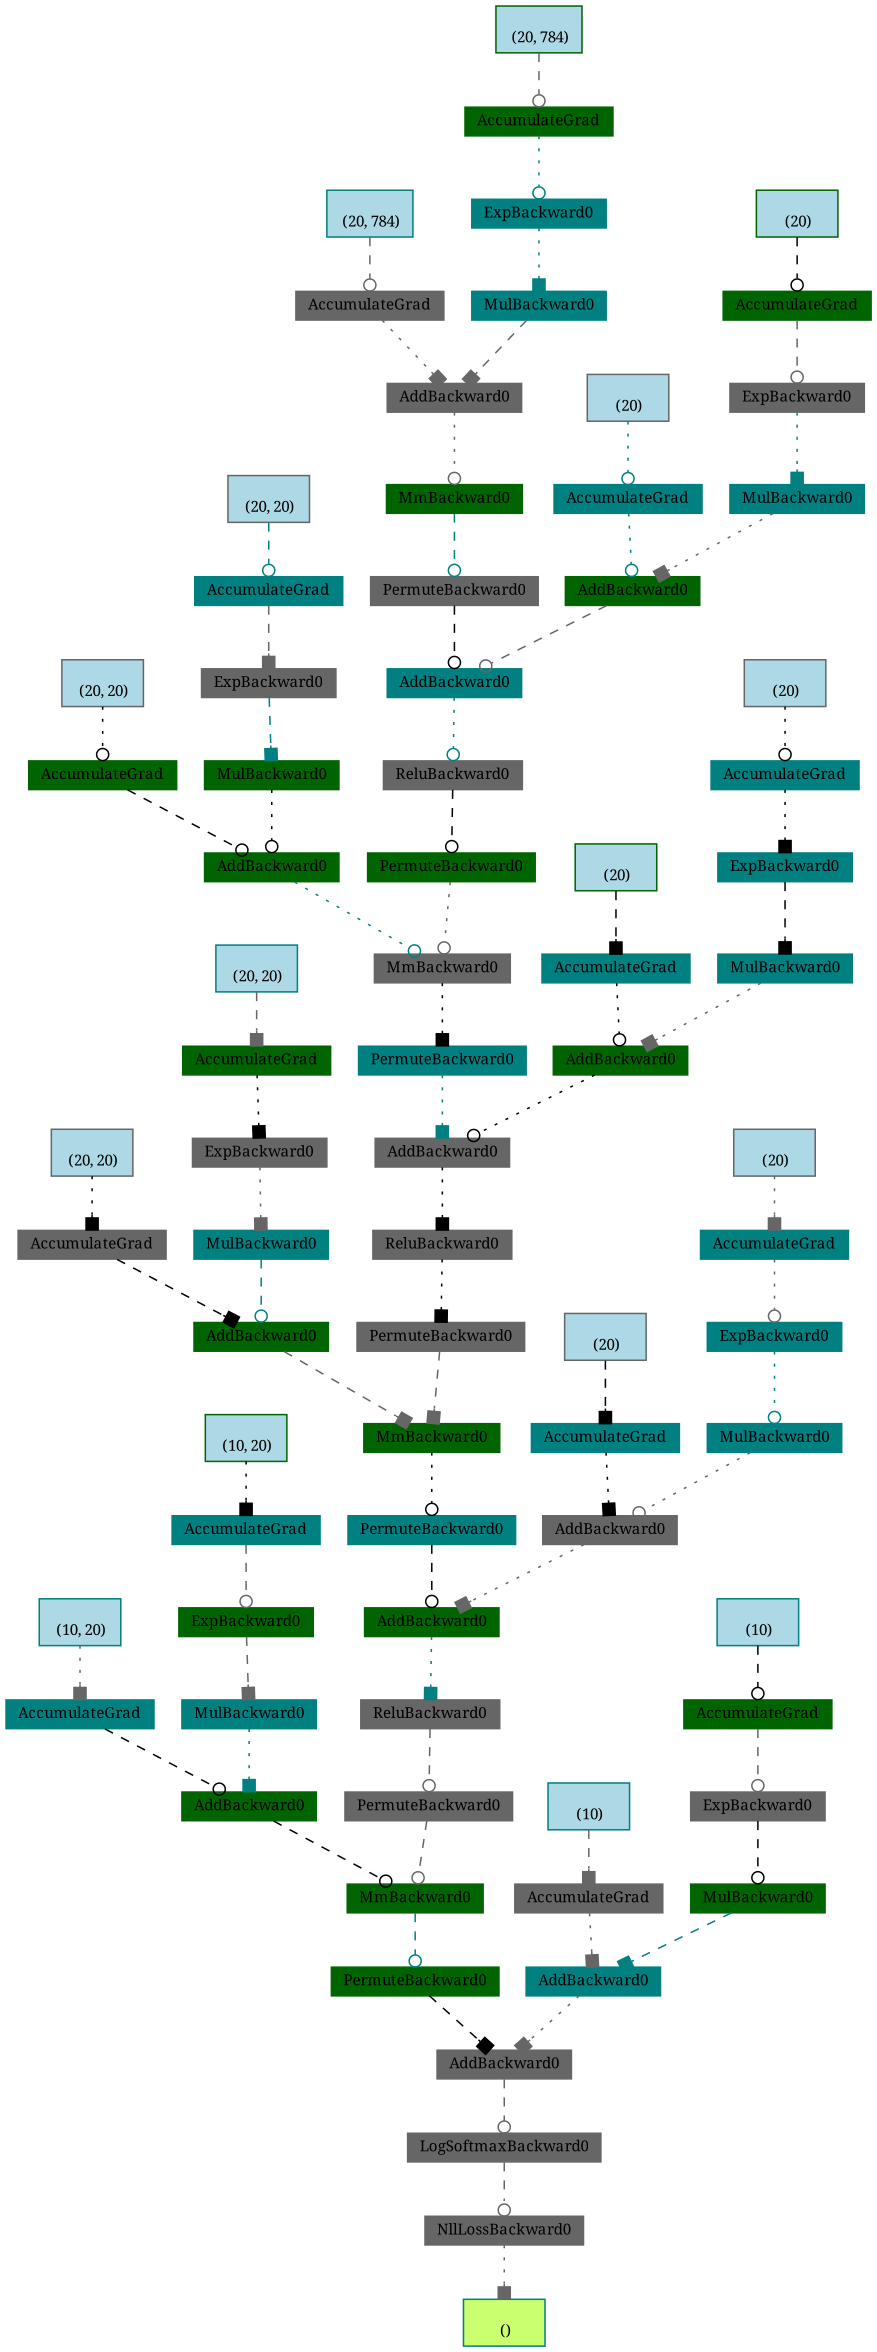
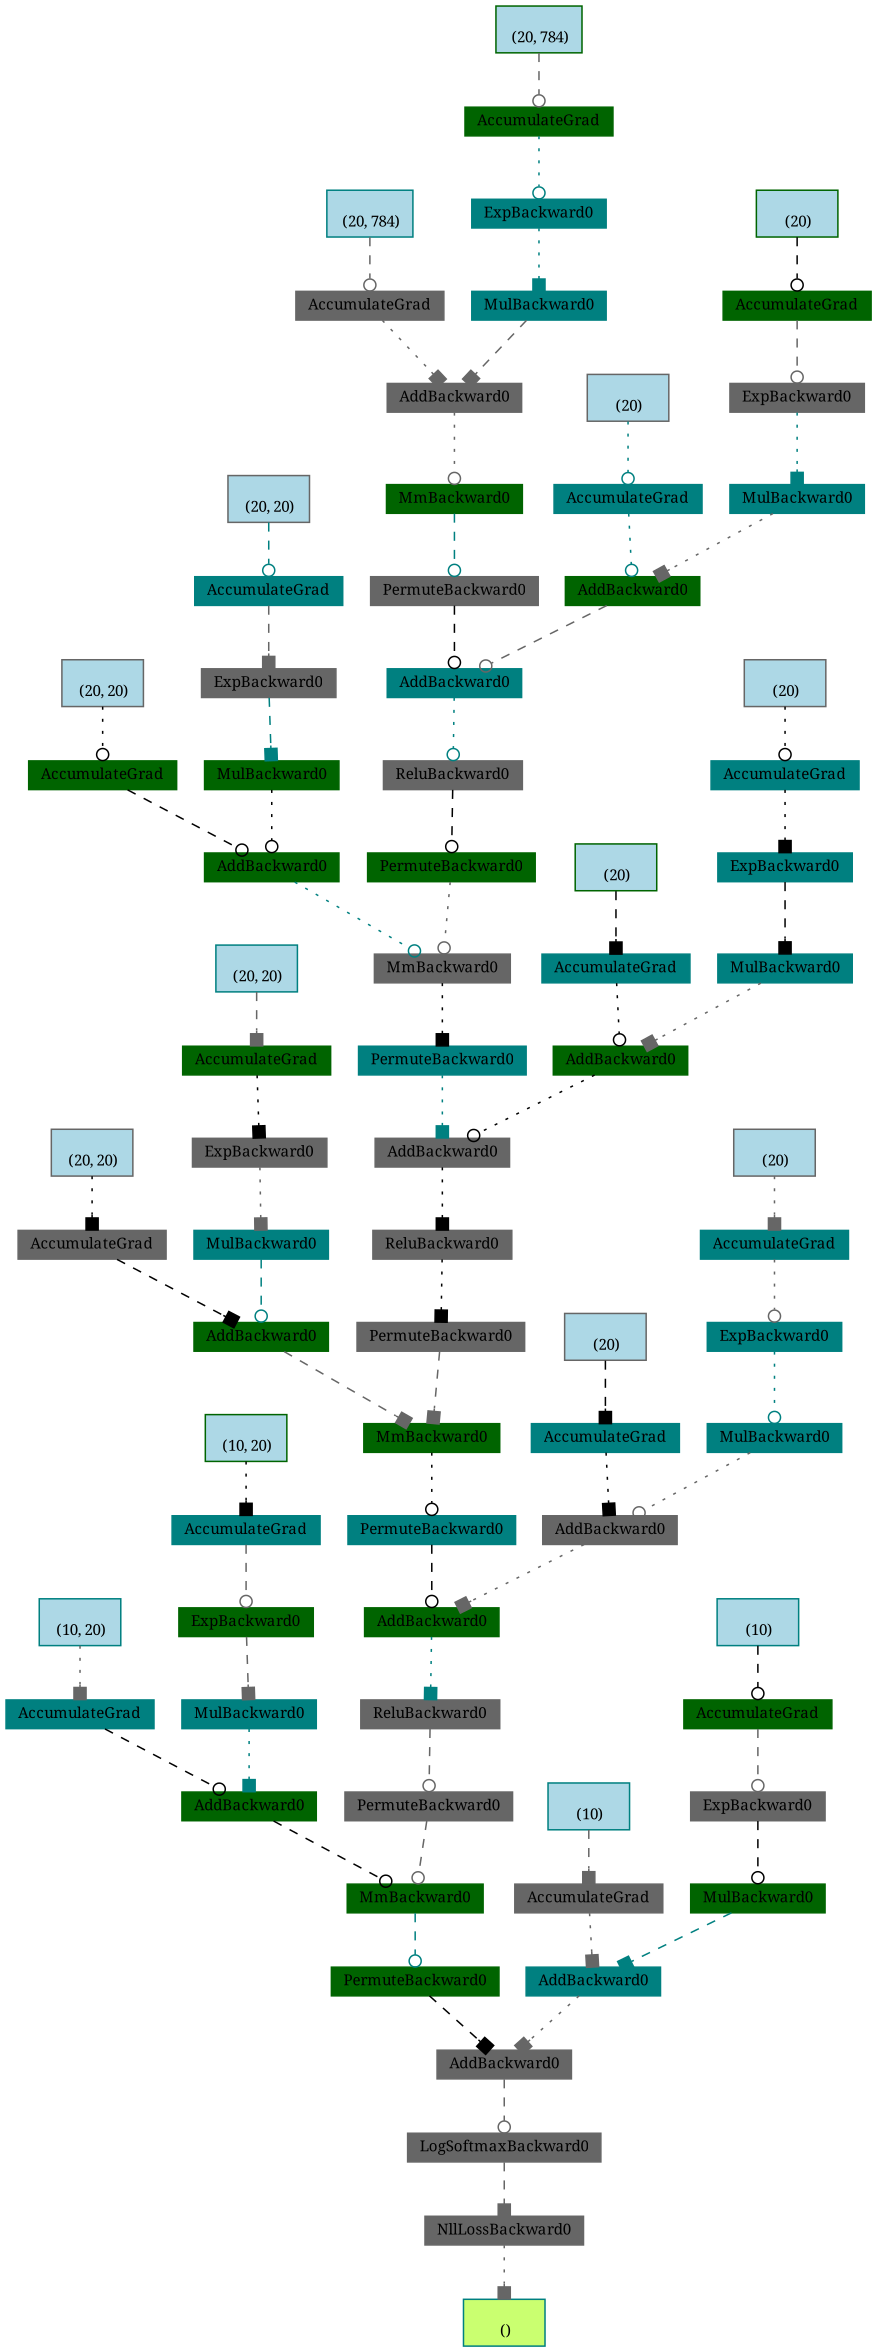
edge "LogSoftmaxBackward0" -> "NllLossBackward0": arrowhead odot -> box
